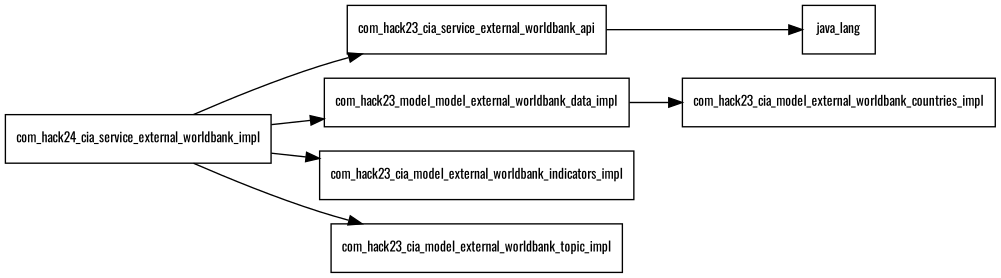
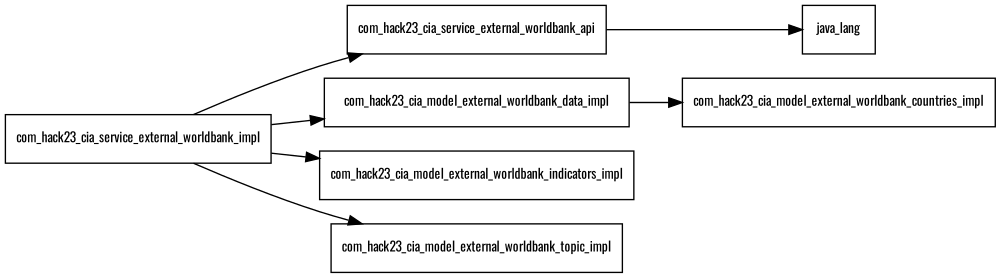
node "com_hack23_model_model_external_worldbank_data_impl": label "com_hack23_model_model_external_worldbank_data_impl" -> "com_hack23_cia_model_external_worldbank_data_impl"
node "com_hack24_cia_service_external_worldbank_impl": label "com_hack24_cia_service_external_worldbank_impl" -> "com_hack23_cia_service_external_worldbank_impl"
